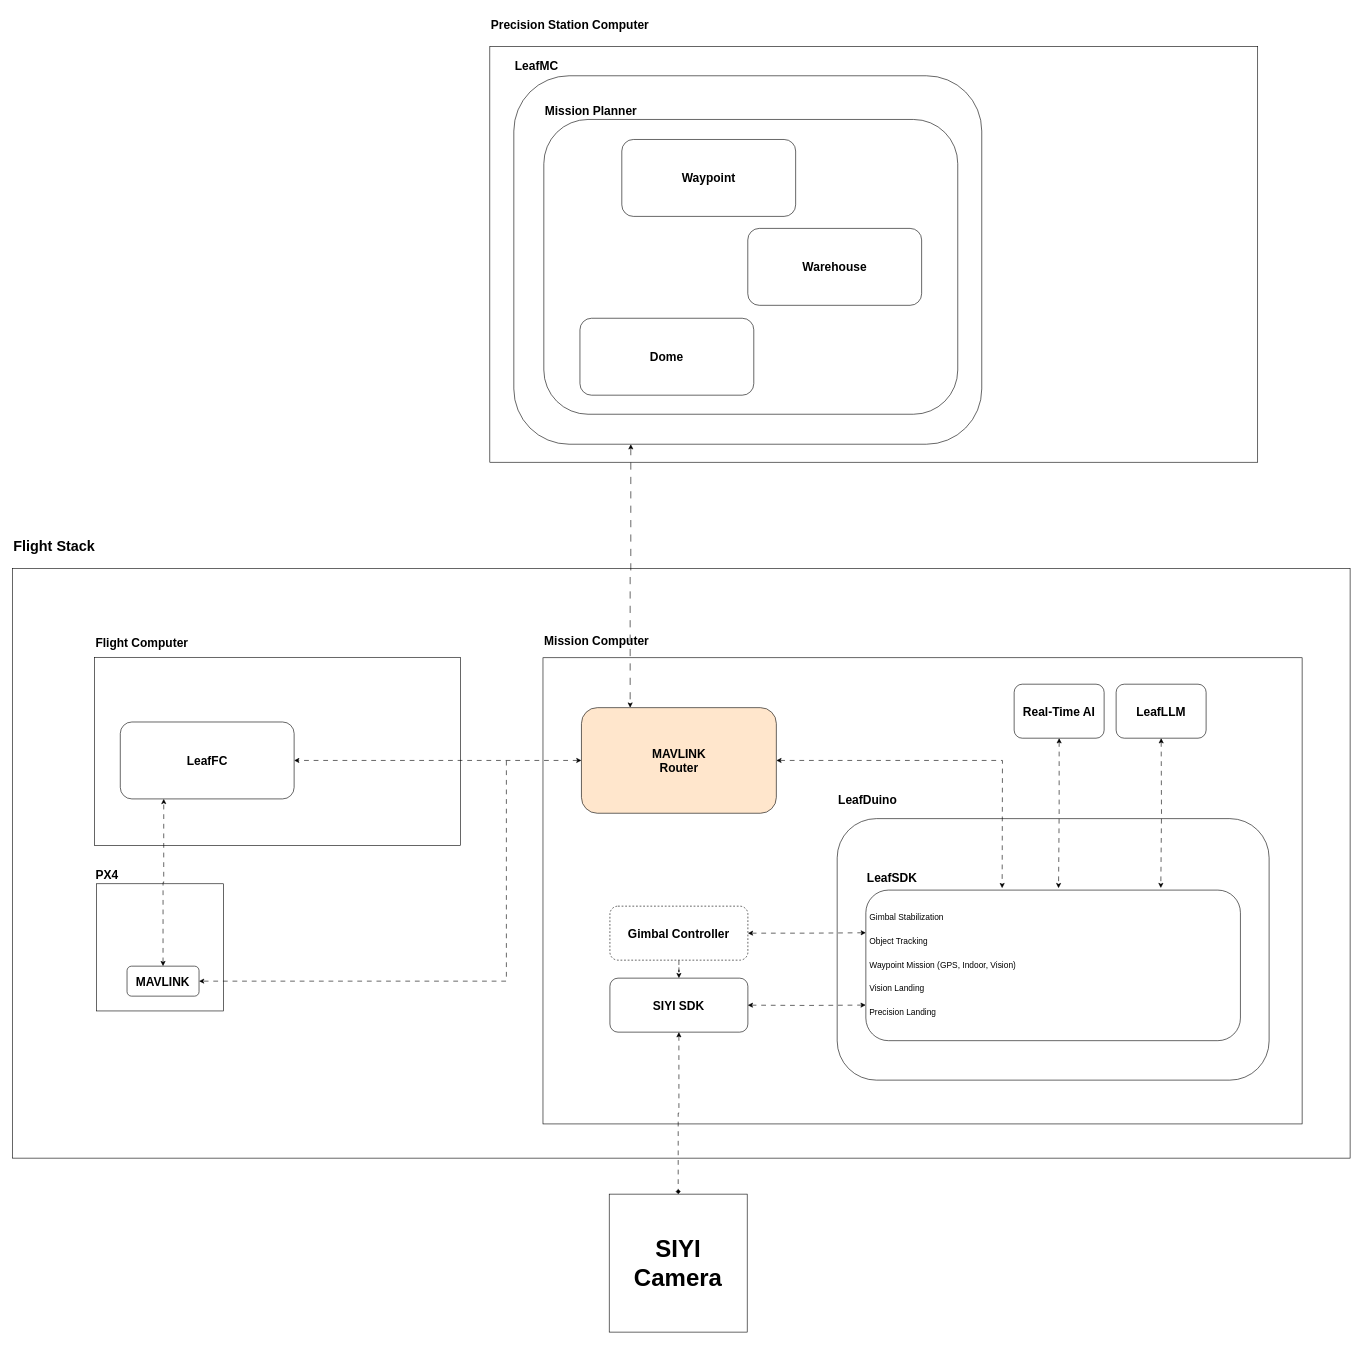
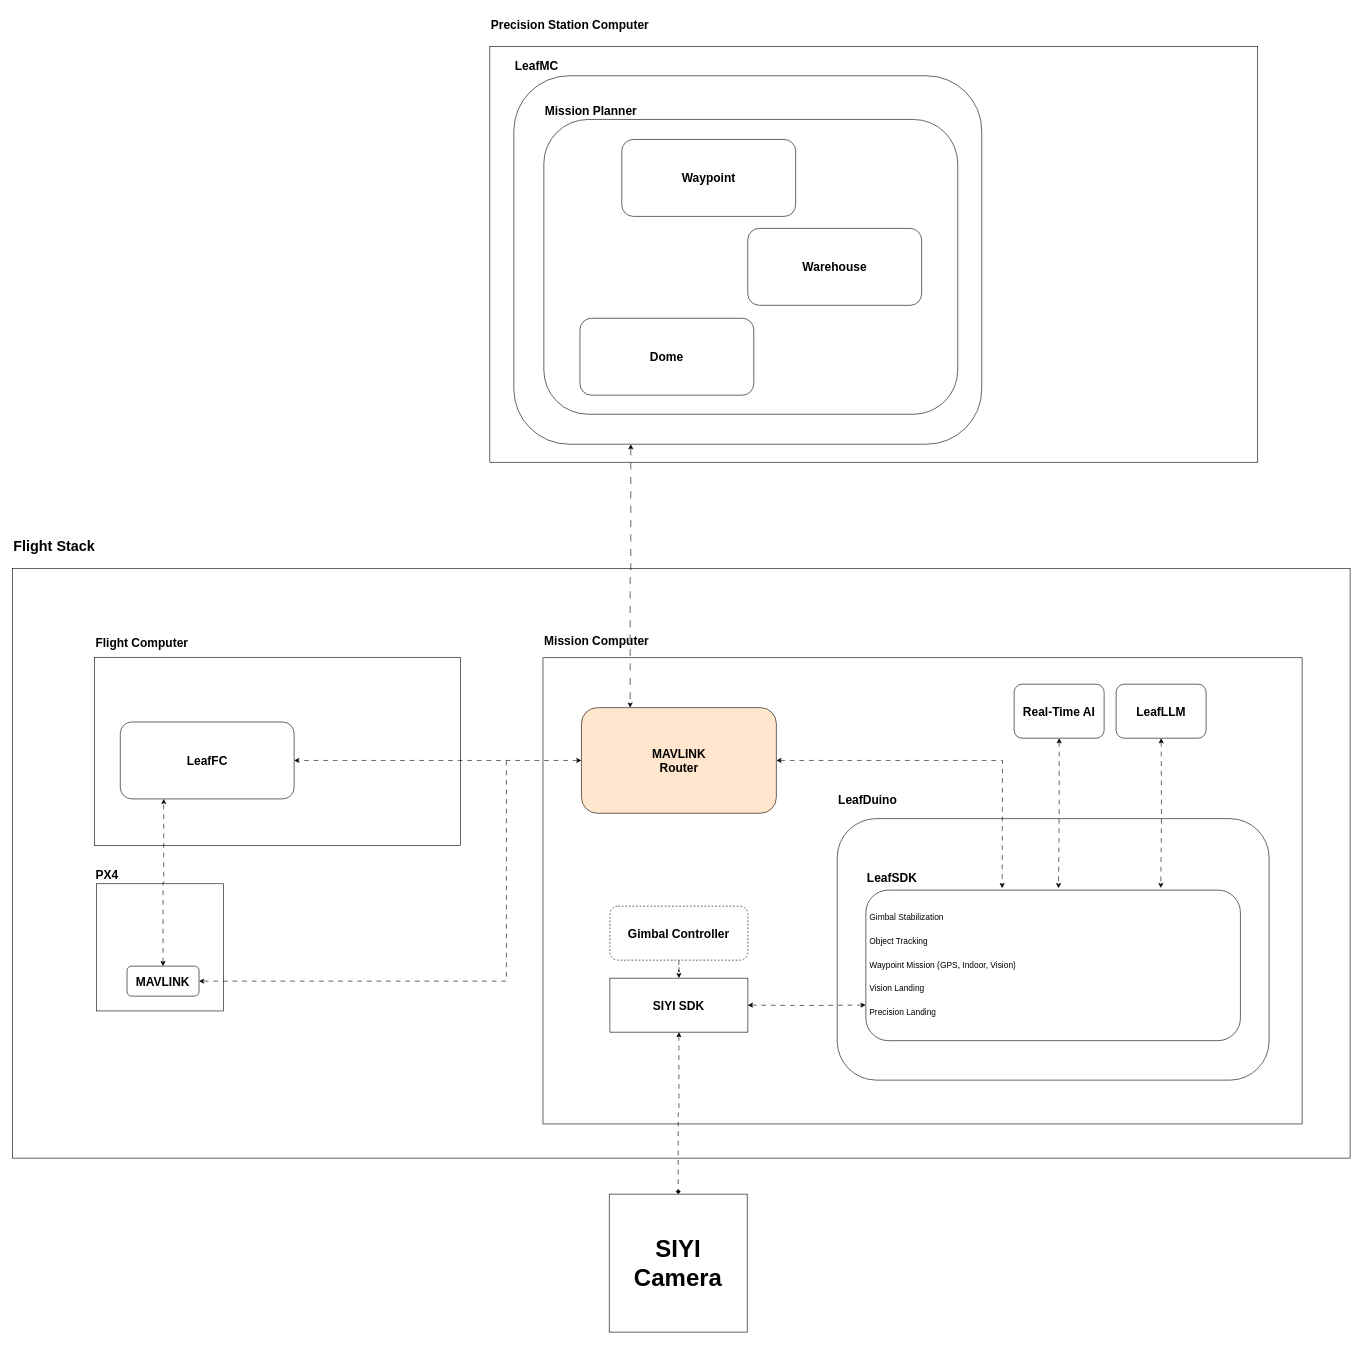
edge "Gimbal Controller" -- "Object Tracking": removed
node "SIYI SDK": shape rounded rectangle -> rectangle
